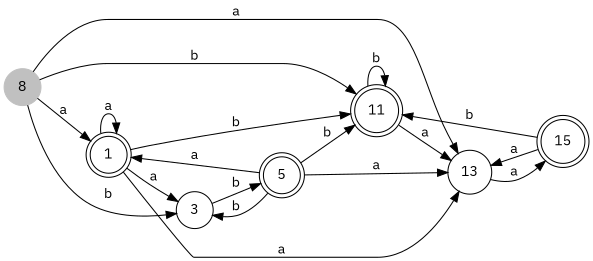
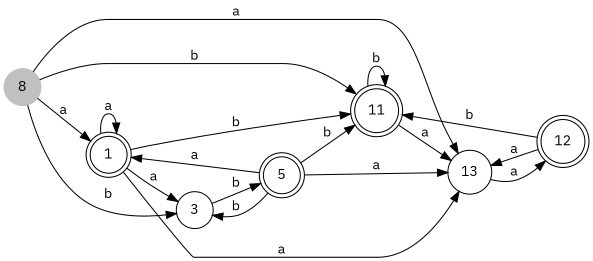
node "15": label "15" -> "12"
